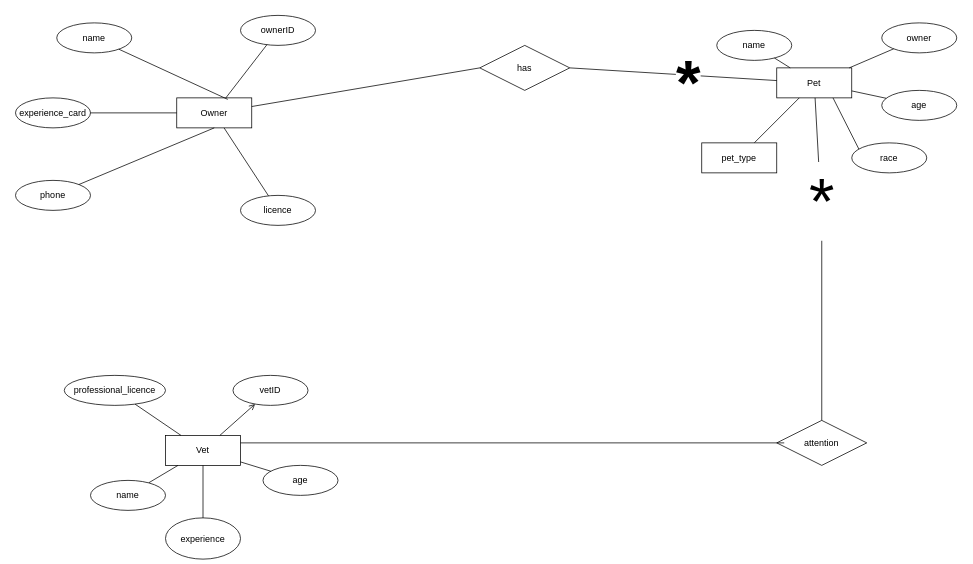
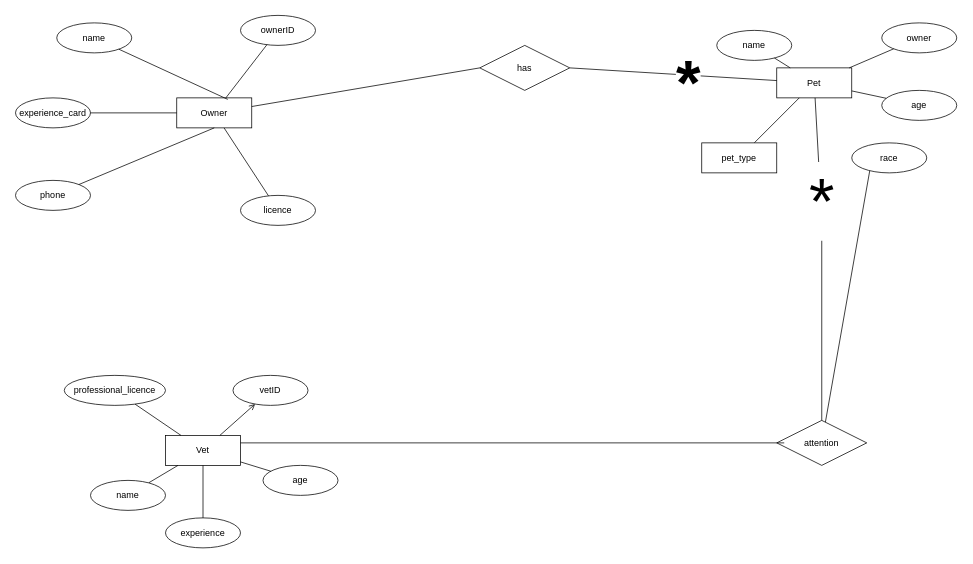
edge "Pet" -- "race": now "attention" -- "race"
node "experience": size 75x41 -> 75x30
